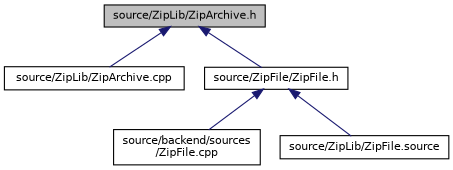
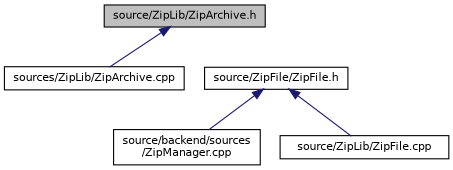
edge "source/ZipFile/ZipFile.h" -> "source/ZipLib/ZipArchive.h": removed
node "source/ZipLib/ZipArchive.cpp": label "source/ZipLib/ZipArchive.cpp" -> "sources/ZipLib/ZipArchive.cpp"
node "source/backend/sources /ZipFile.cpp": label "source/backend/sources /ZipFile.cpp" -> "source/backend/sources /ZipManager.cpp"
node "source/ZipLib/ZipFile.source": label "source/ZipLib/ZipFile.source" -> "source/ZipLib/ZipFile.cpp"
